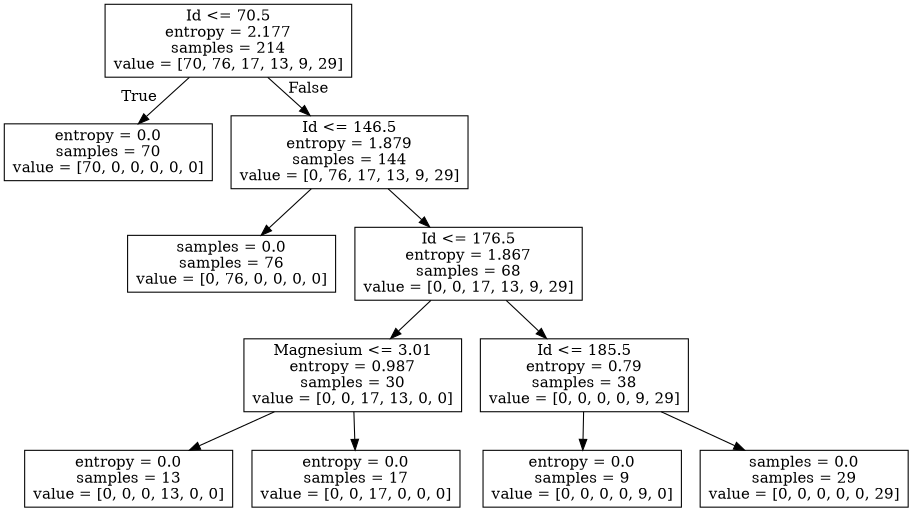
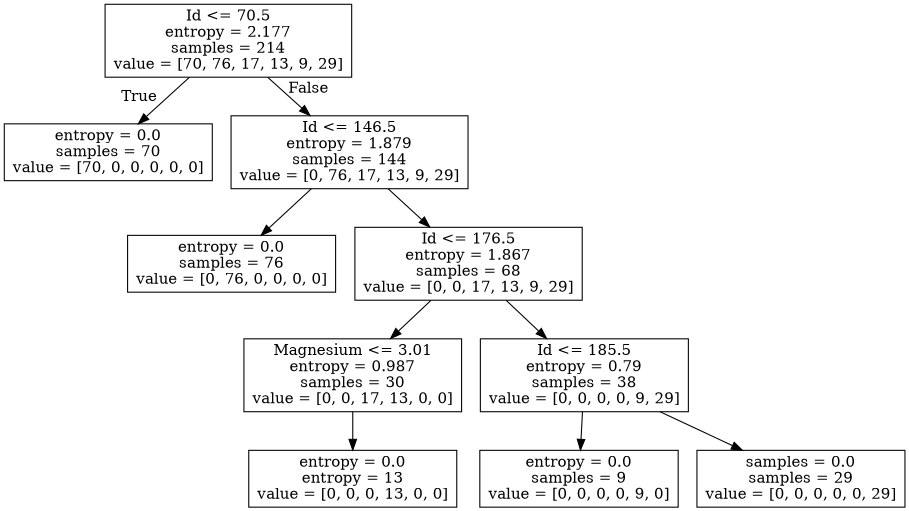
node "samples = 0.0 samples = 76 value = [0, 76, 0, 0, 0, 0]": label "samples = 0.0 samples = 76 value = [0, 76, 0, 0, 0, 0]" -> "entropy = 0.0 samples = 76 value = [0, 76, 0, 0, 0, 0]"
node "entropy = 0.0 samples = 13 value = [0, 0, 0, 13, 0, 0]": label "entropy = 0.0 samples = 13 value = [0, 0, 0, 13, 0, 0]" -> "entropy = 0.0 entropy = 13 value = [0, 0, 0, 13, 0, 0]"
node "entropy = 0.0 samples = 17 value = [0, 0, 17, 0, 0, 0]": removed
